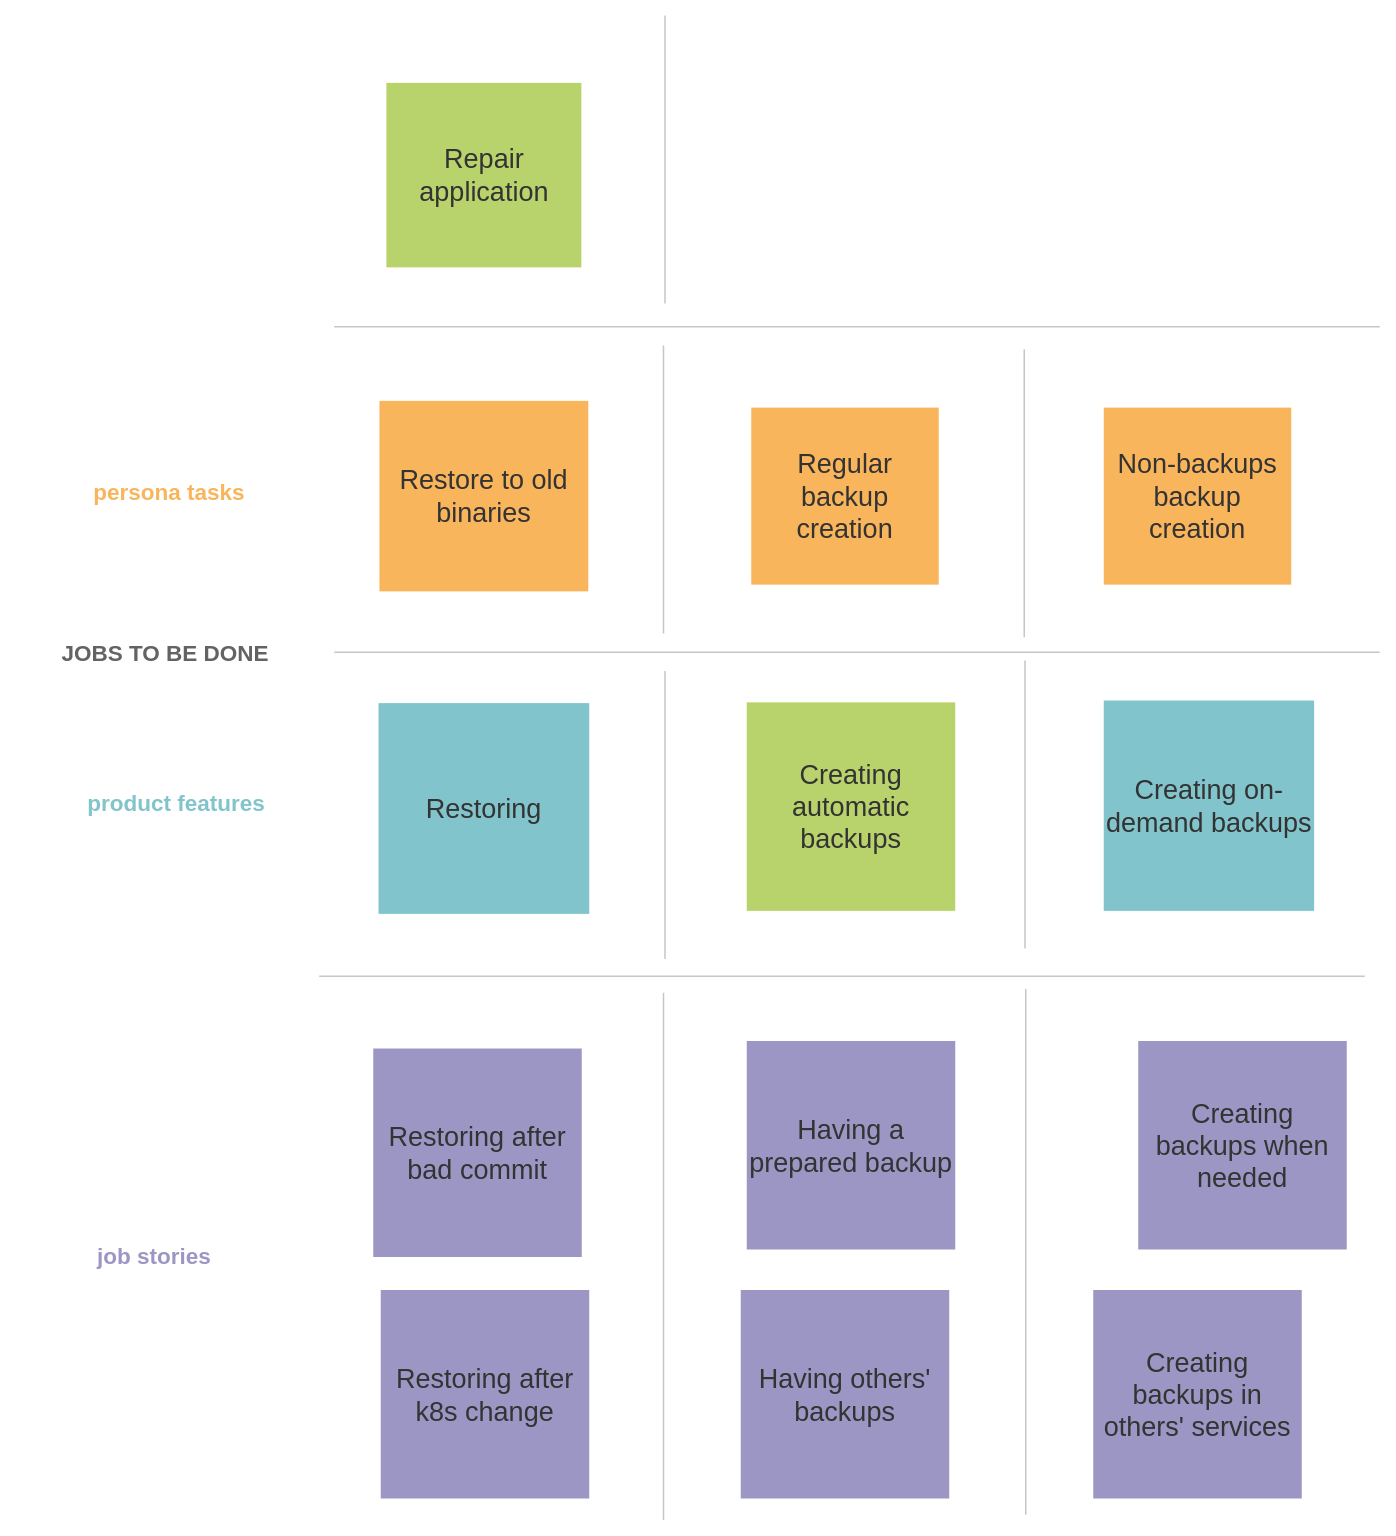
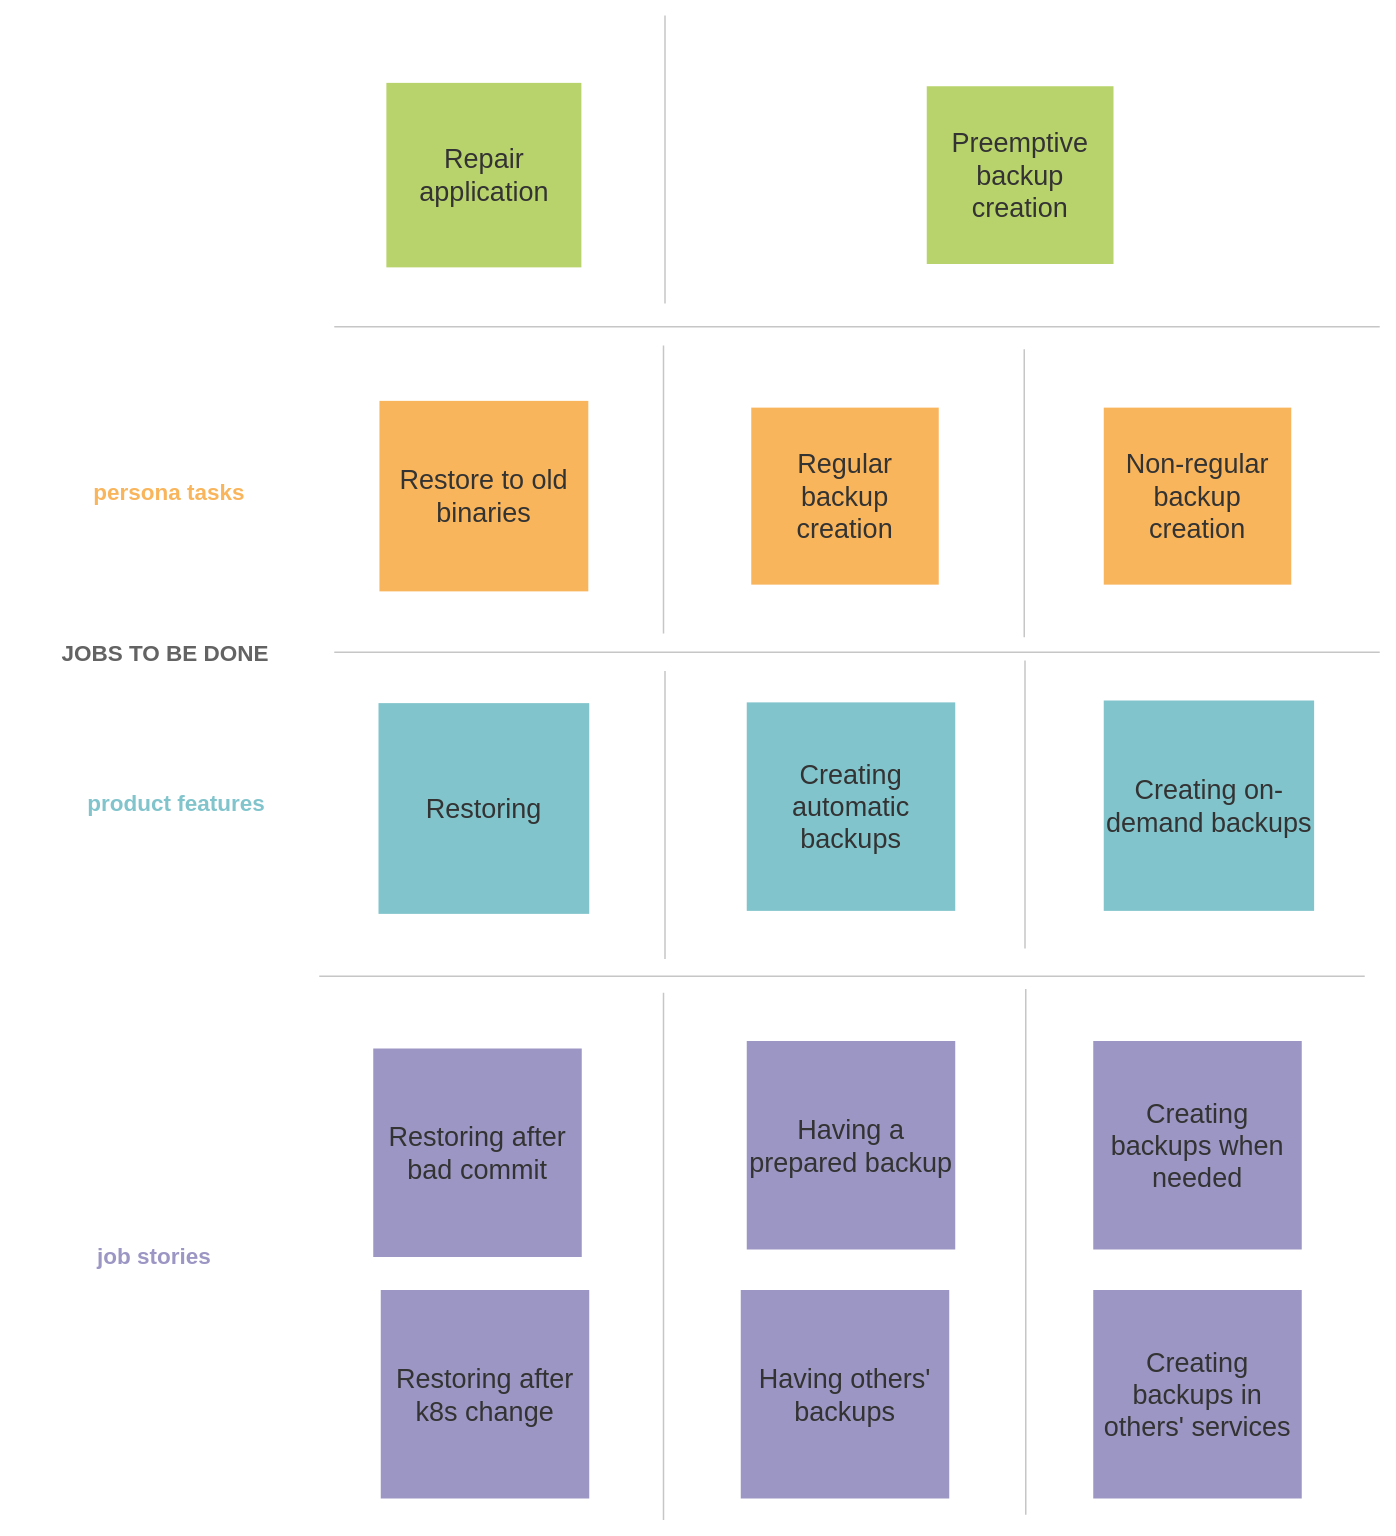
node "Preemptive backup creation": added
node "Non-backups backup creation": label "Non-backups backup creation" -> "Non-regular backup creation"
node "Creating automatic backups": fillcolor #b9d36c -> #82c4cc
node "Creating backups when needed": moved (1242, 1145) -> (1197, 1145)
